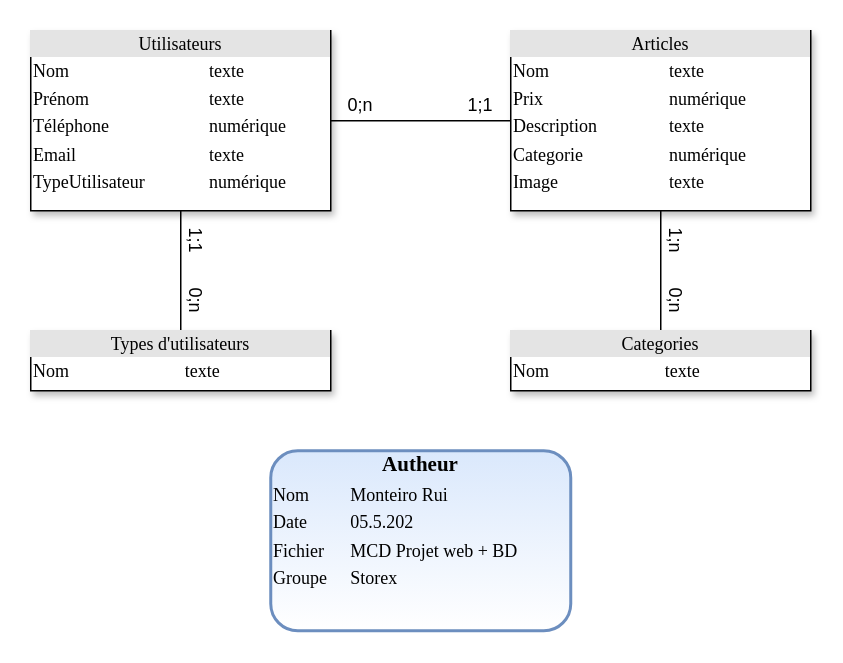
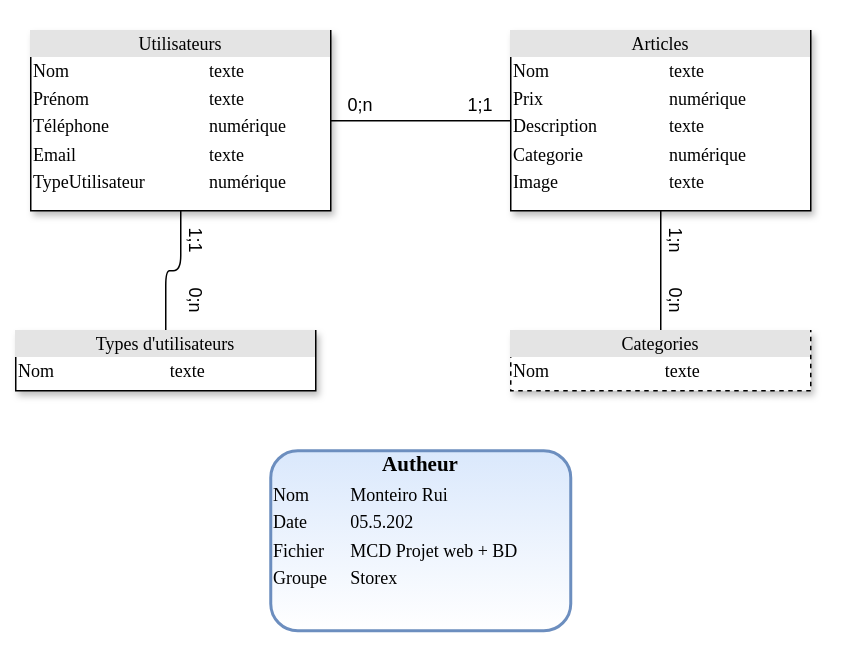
node "Types d'utilisateurs Nom texte": moved (181, 361) -> (166, 361)
node "Categories Nom texte": style solid -> dashed
